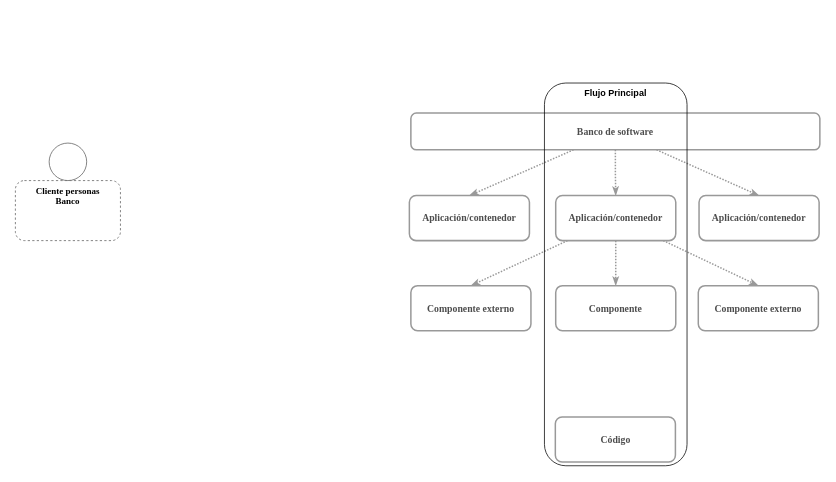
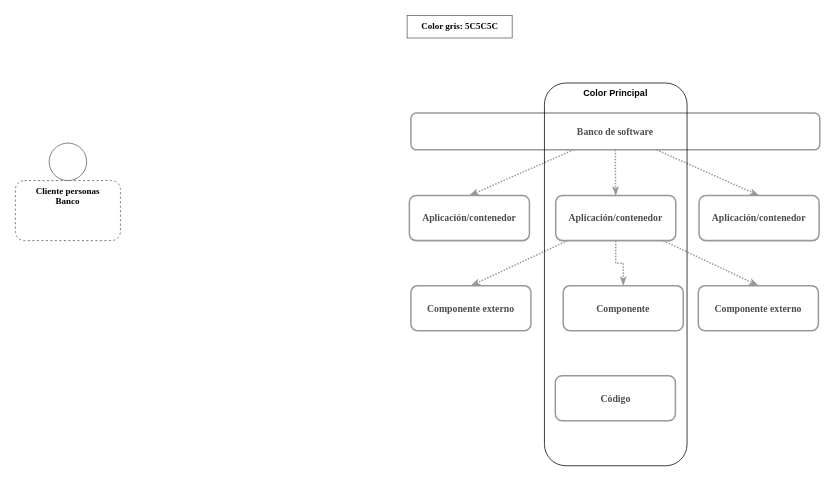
node "Color gris: 5C5C5C": added
node "Flujo Principal": label "Flujo Principal" -> "Color Principal"
node "Componente": moved (615, 308) -> (623, 308)
node "Código": moved (615, 439) -> (615, 398)
